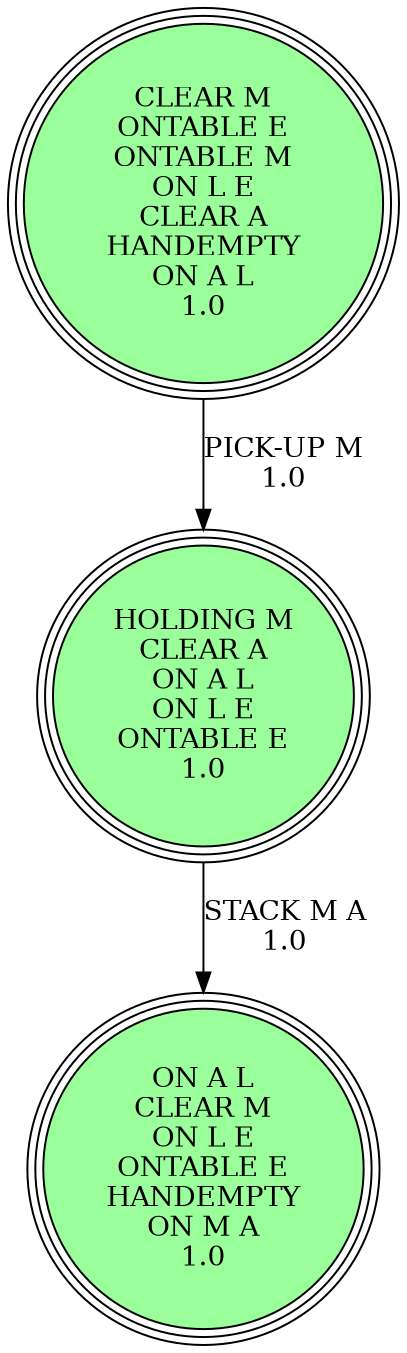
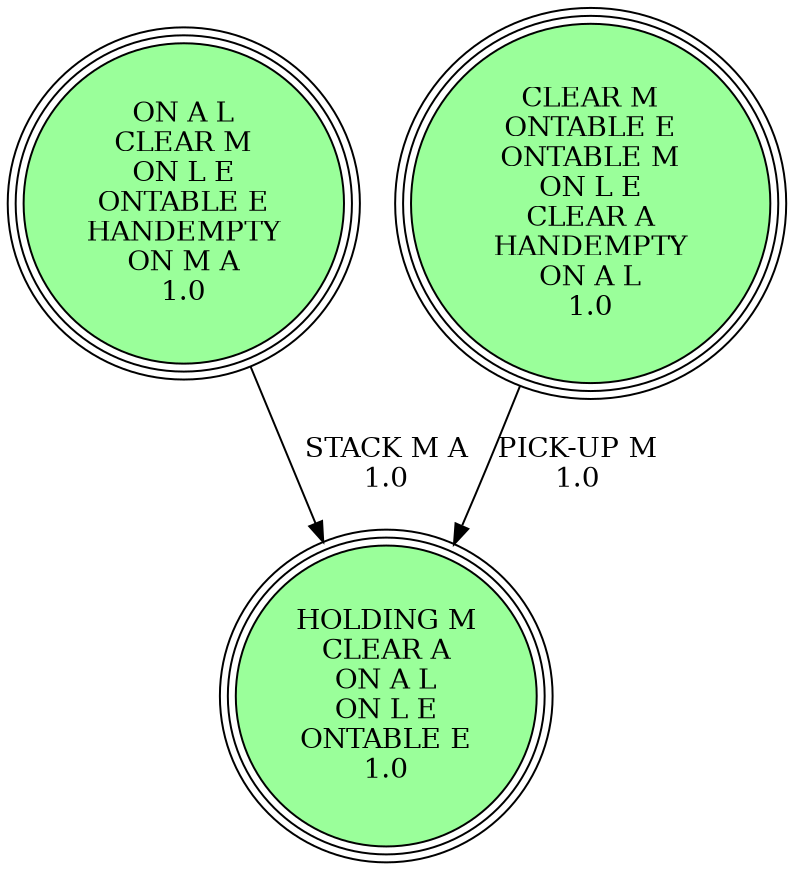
edge "HOLDING M CLEAR A ON A L ON L E ONTABLE E 1.0" -> "ON A L CLEAR M ON L E ONTABLE E HANDEMPTY ON M A 1.0": reversed
